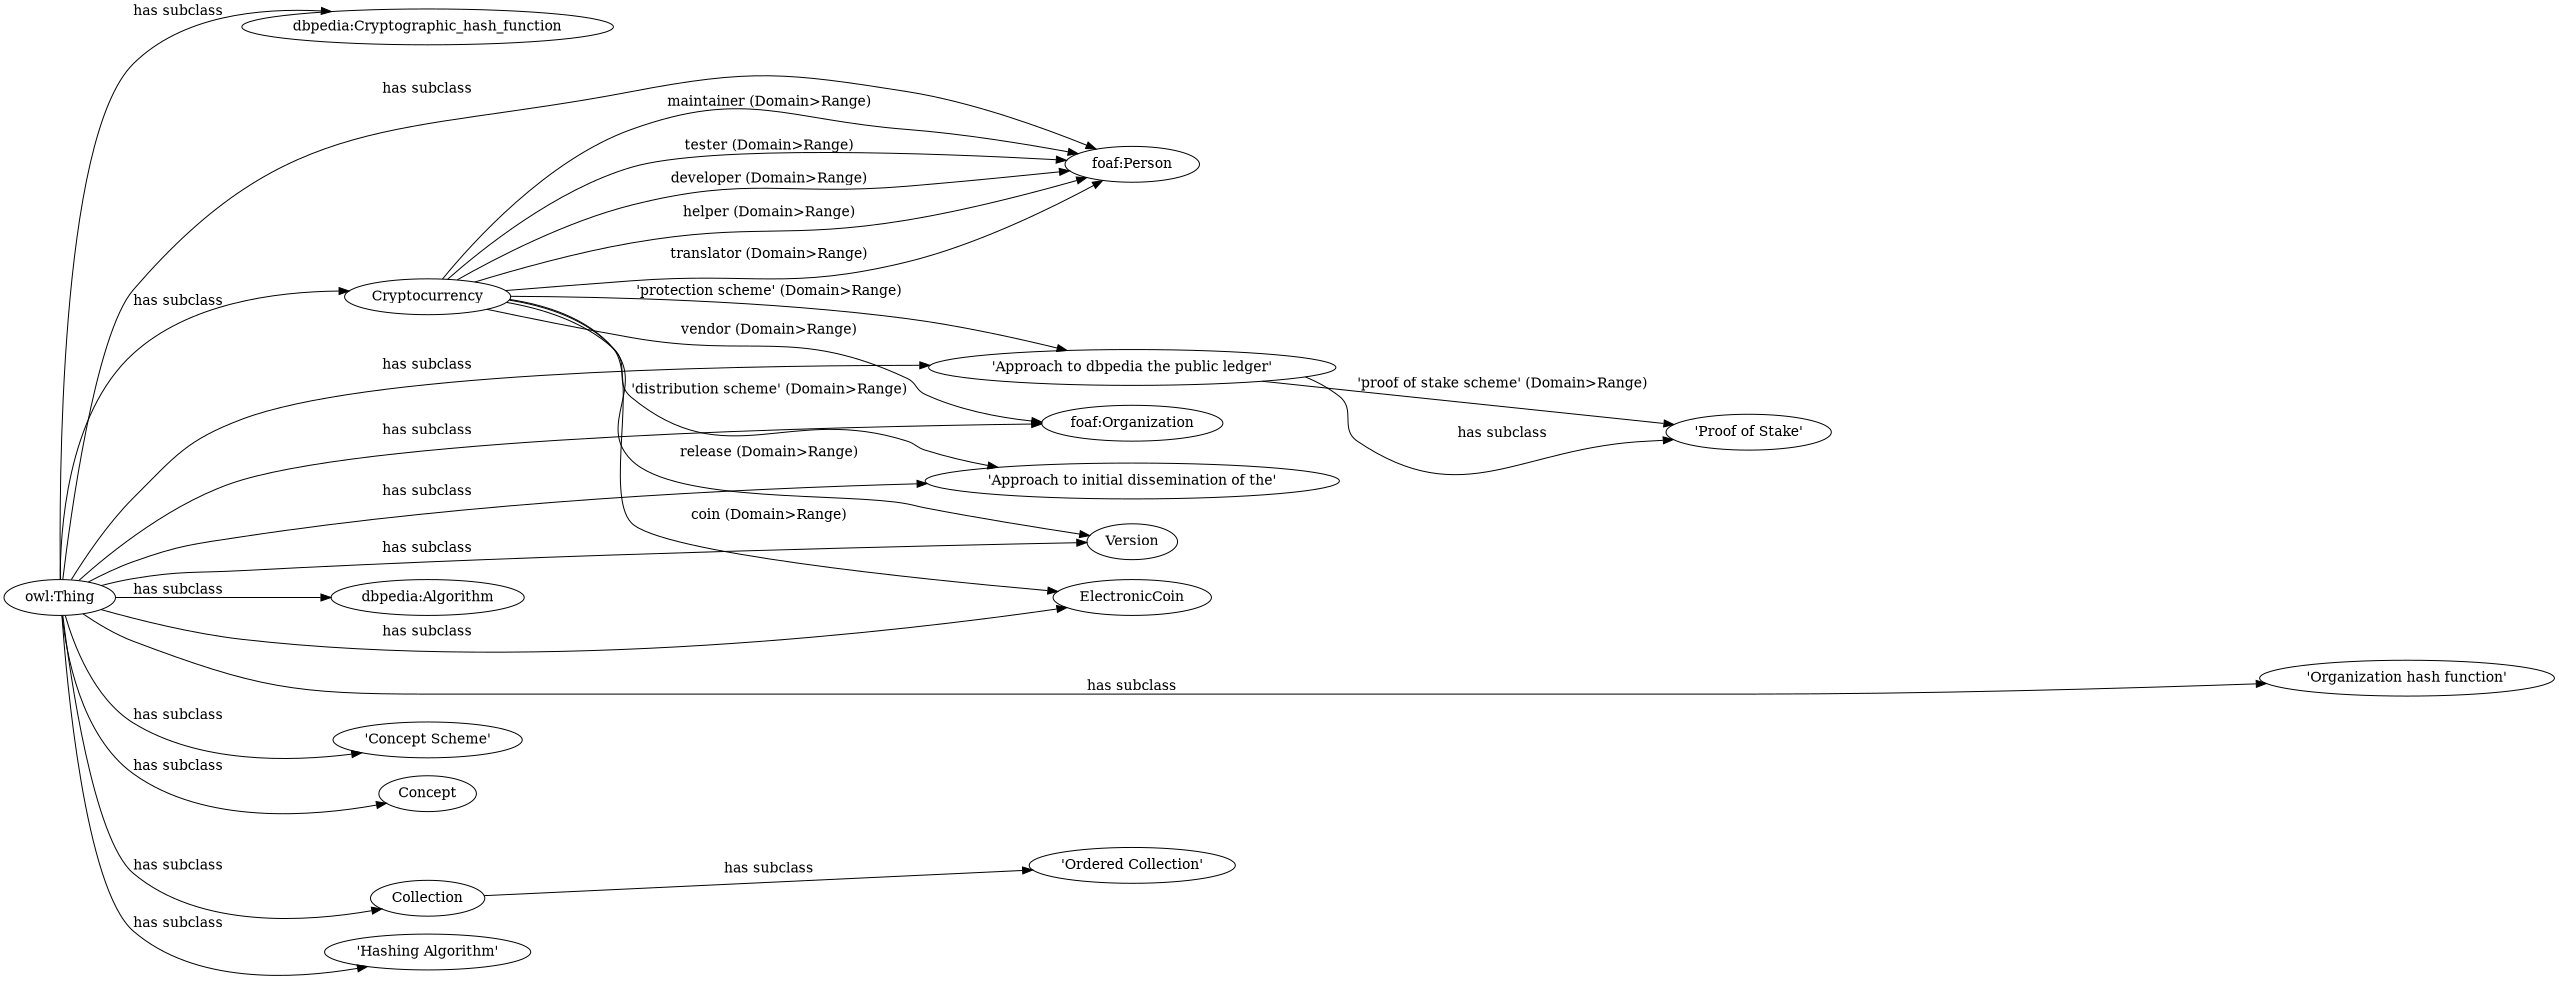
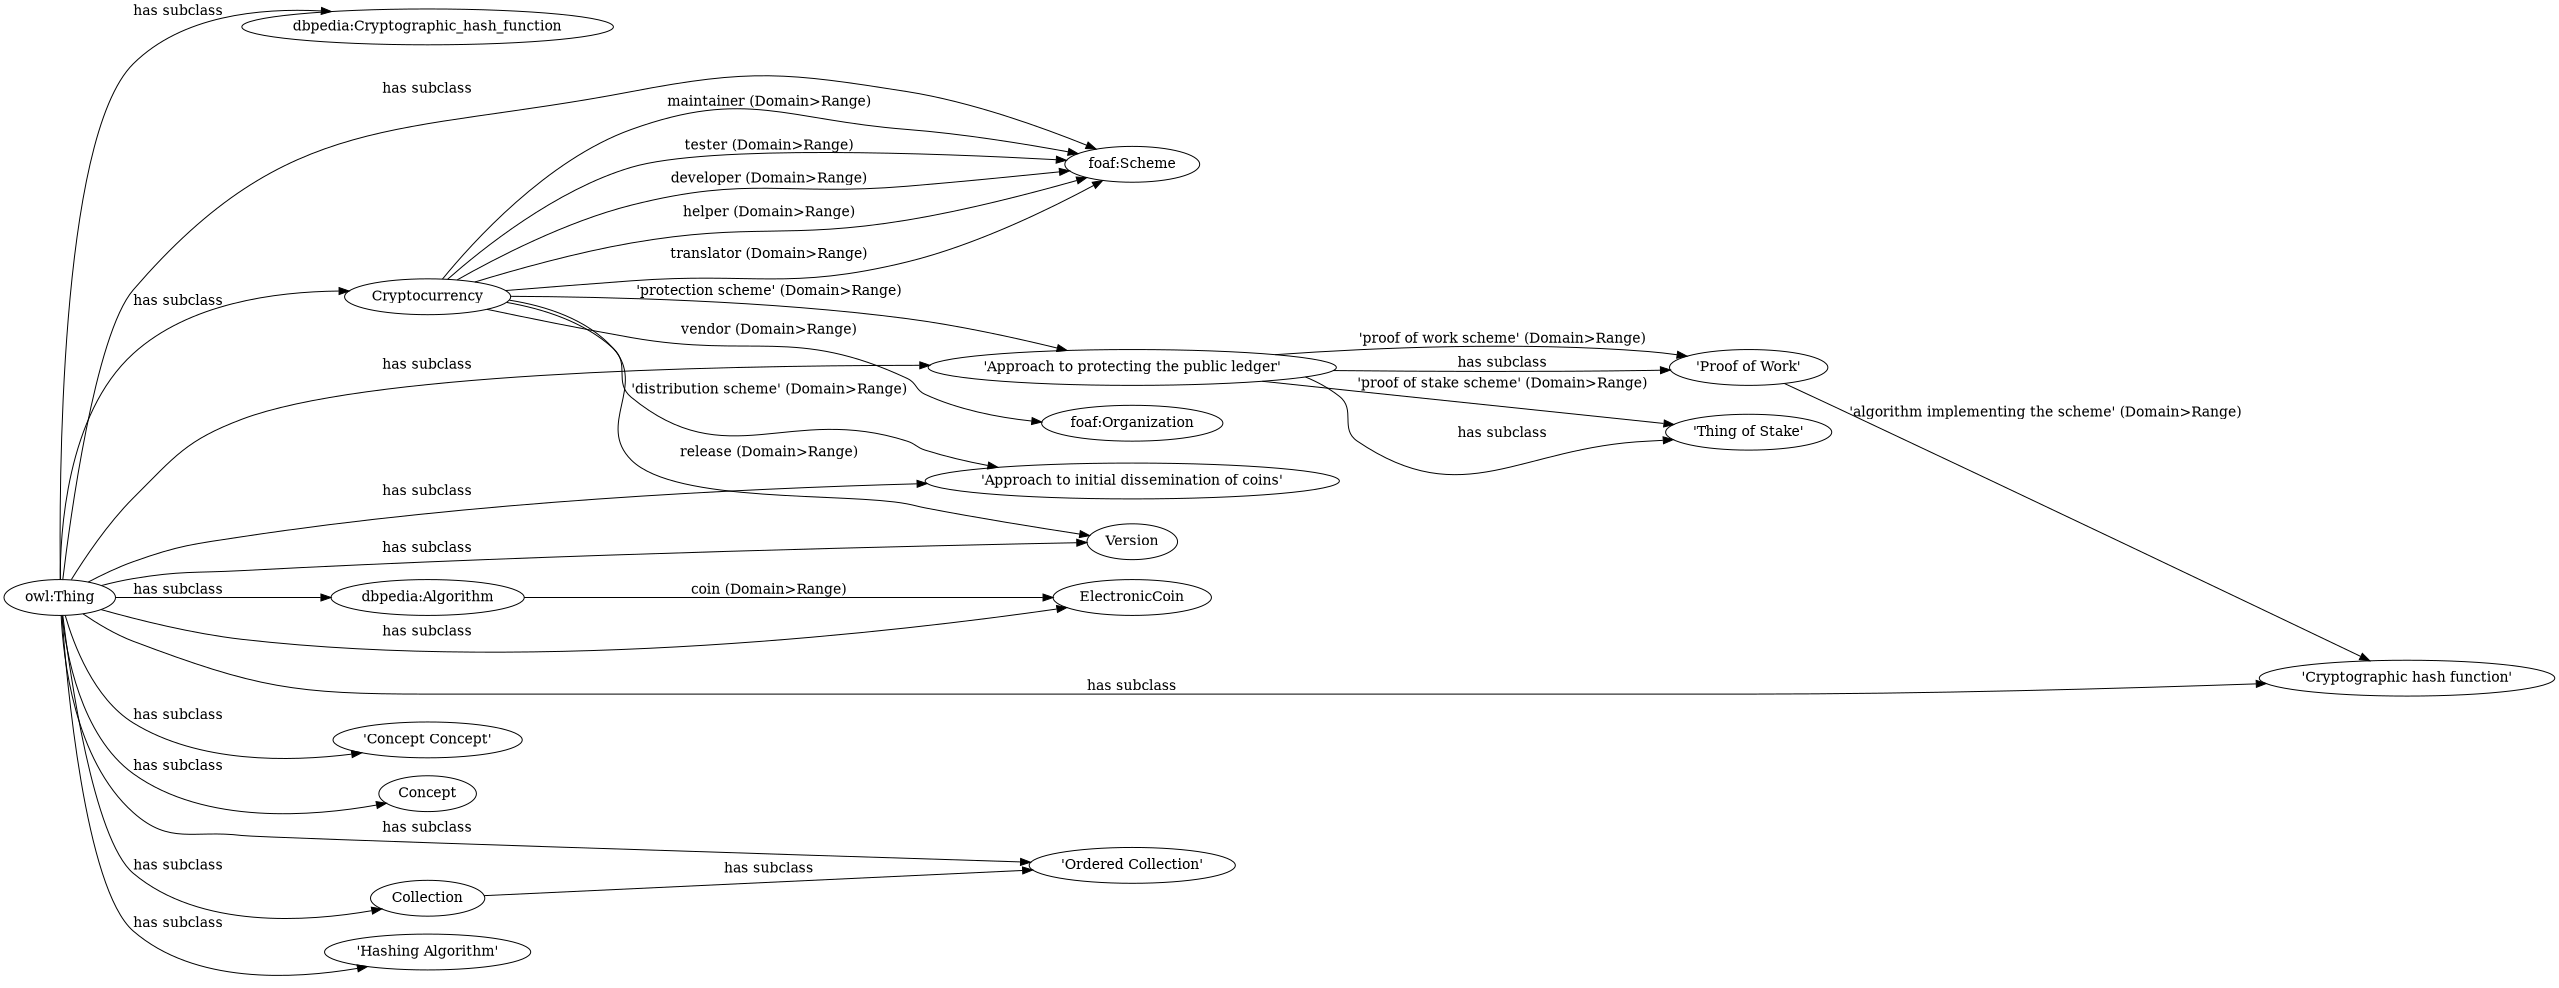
node "foaf:Person": label "foaf:Person" -> "foaf:Scheme"
node "'Approach to dbpedia the public ledger'": label "'Approach to dbpedia the public ledger'" -> "'Approach to protecting the public ledger'"
node "'Proof of Work'": added
node "'Proof of Stake'": label "'Proof of Stake'" -> "'Thing of Stake'"
edge "owl:Thing" -> "foaf:Organization": now "owl:Thing" -> "'Ordered Collection'"
node "'Approach to initial dissemination of the'": label "'Approach to initial dissemination of the'" -> "'Approach to initial dissemination of coins'"
edge "Cryptocurrency" -> "ElectronicCoin": now "dbpedia:Algorithm" -> "ElectronicCoin"
node "'Organization hash function'": label "'Organization hash function'" -> "'Cryptographic hash function'"
node "'Concept Scheme'": label "'Concept Scheme'" -> "'Concept Concept'"
